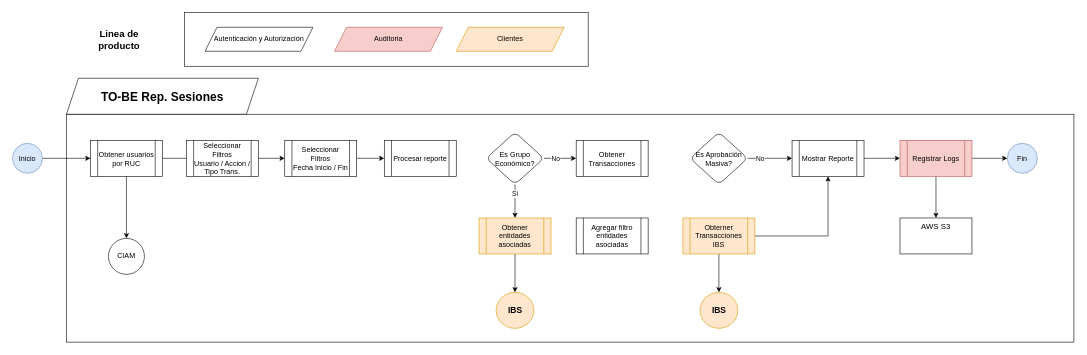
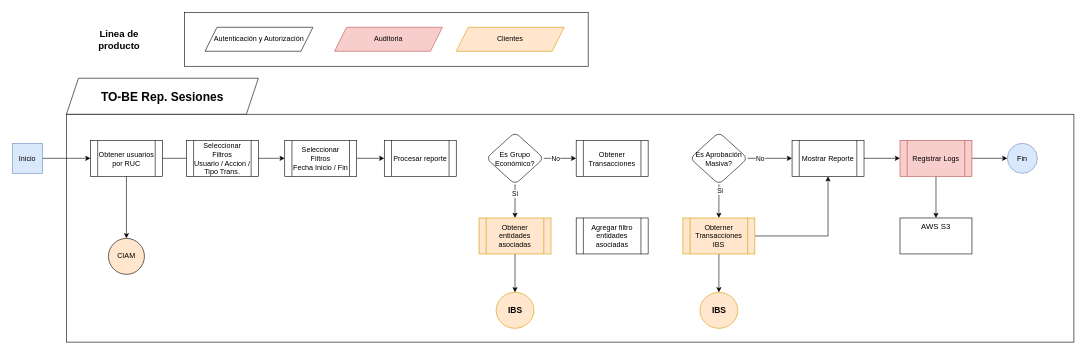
node "Inicio": shape ellipse -> rectangle
edge "Es Aprobación Masiva?" -> "Obterner Transacciones IBS": added, label "Si"
node "CIAM": fillcolor #ffffff -> #ffe6cc
